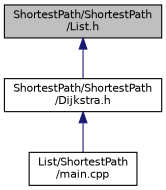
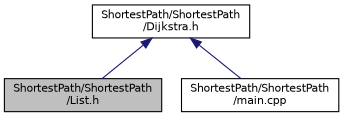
edge "ShortestPath/ShortestPath /Dijkstra.h" -> "ShortestPath/ShortestPath /List.h": reversed
node "List/ShortestPath /main.cpp": label "List/ShortestPath /main.cpp" -> "ShortestPath/ShortestPath /main.cpp"
